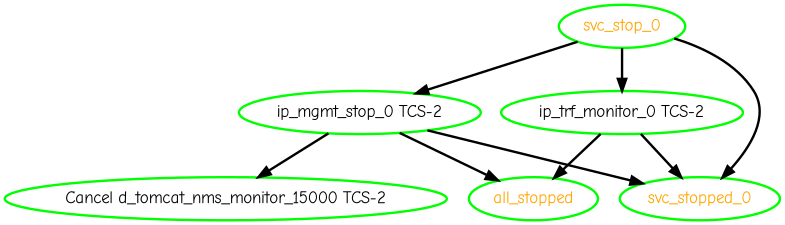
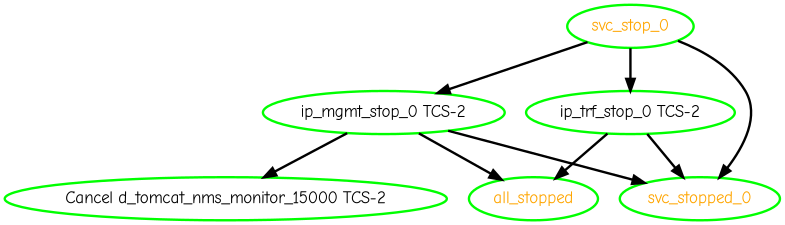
node "ip_trf_monitor_0 TCS-2": label "ip_trf_monitor_0 TCS-2" -> "ip_trf_stop_0 TCS-2"
